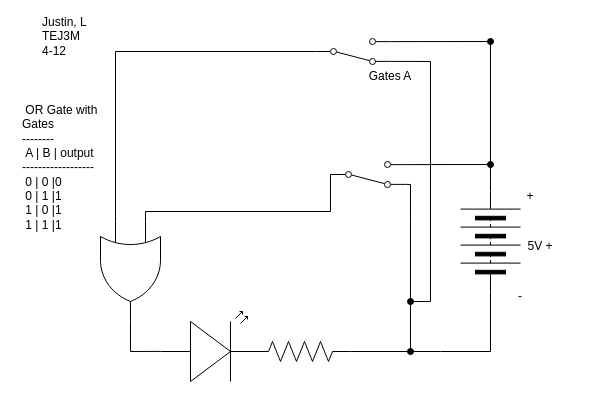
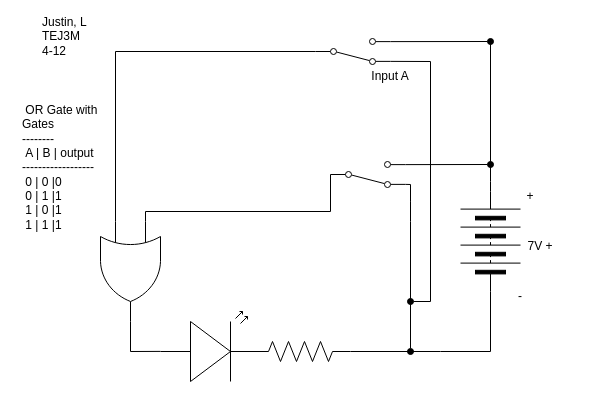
node "Gates A": label "Gates A" -> "Input A"
node "5V +": label "5V +" -> "7V +"
